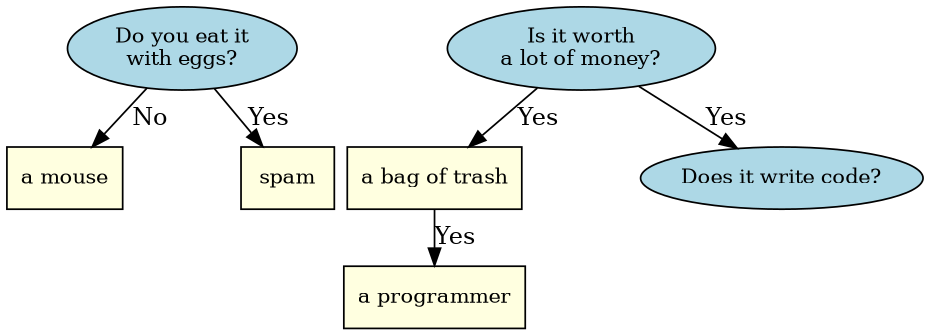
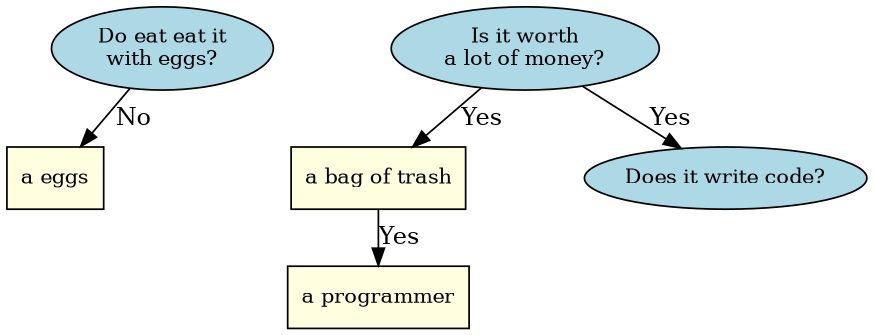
node "Do you eat it with eggs?": label "Do you eat it with eggs?" -> "Do eat eat it with eggs?"
node "a mouse": label "a mouse" -> "a eggs"
node "spam": removed
